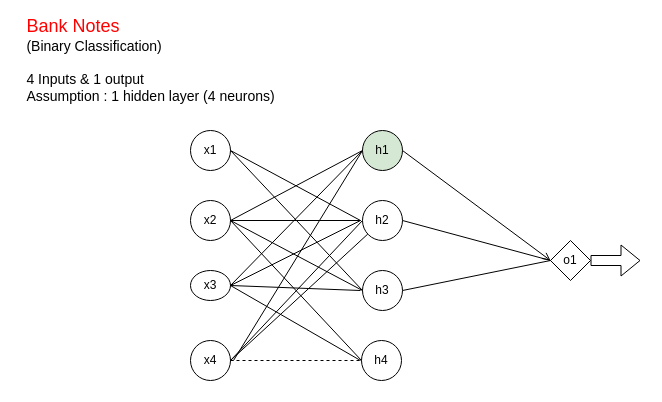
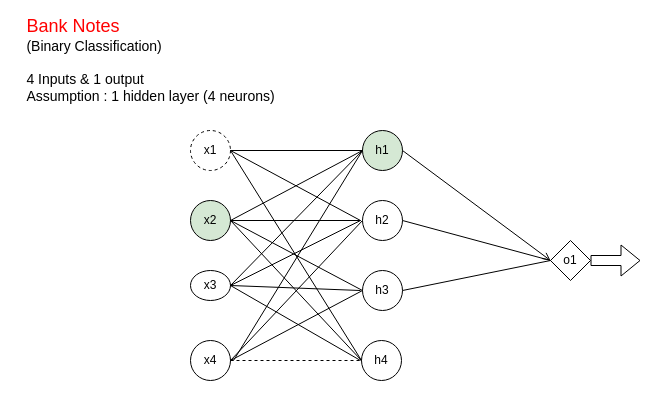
node "x1": style solid -> dashed
node "x2": fillcolor #ffffff -> #d5e8d4
edge "x1" -- "h3": now "x1" -- "h1"
edge "h2" -- "x4": now "h3" -- "x4"
edge "x1" -- "h4": added
